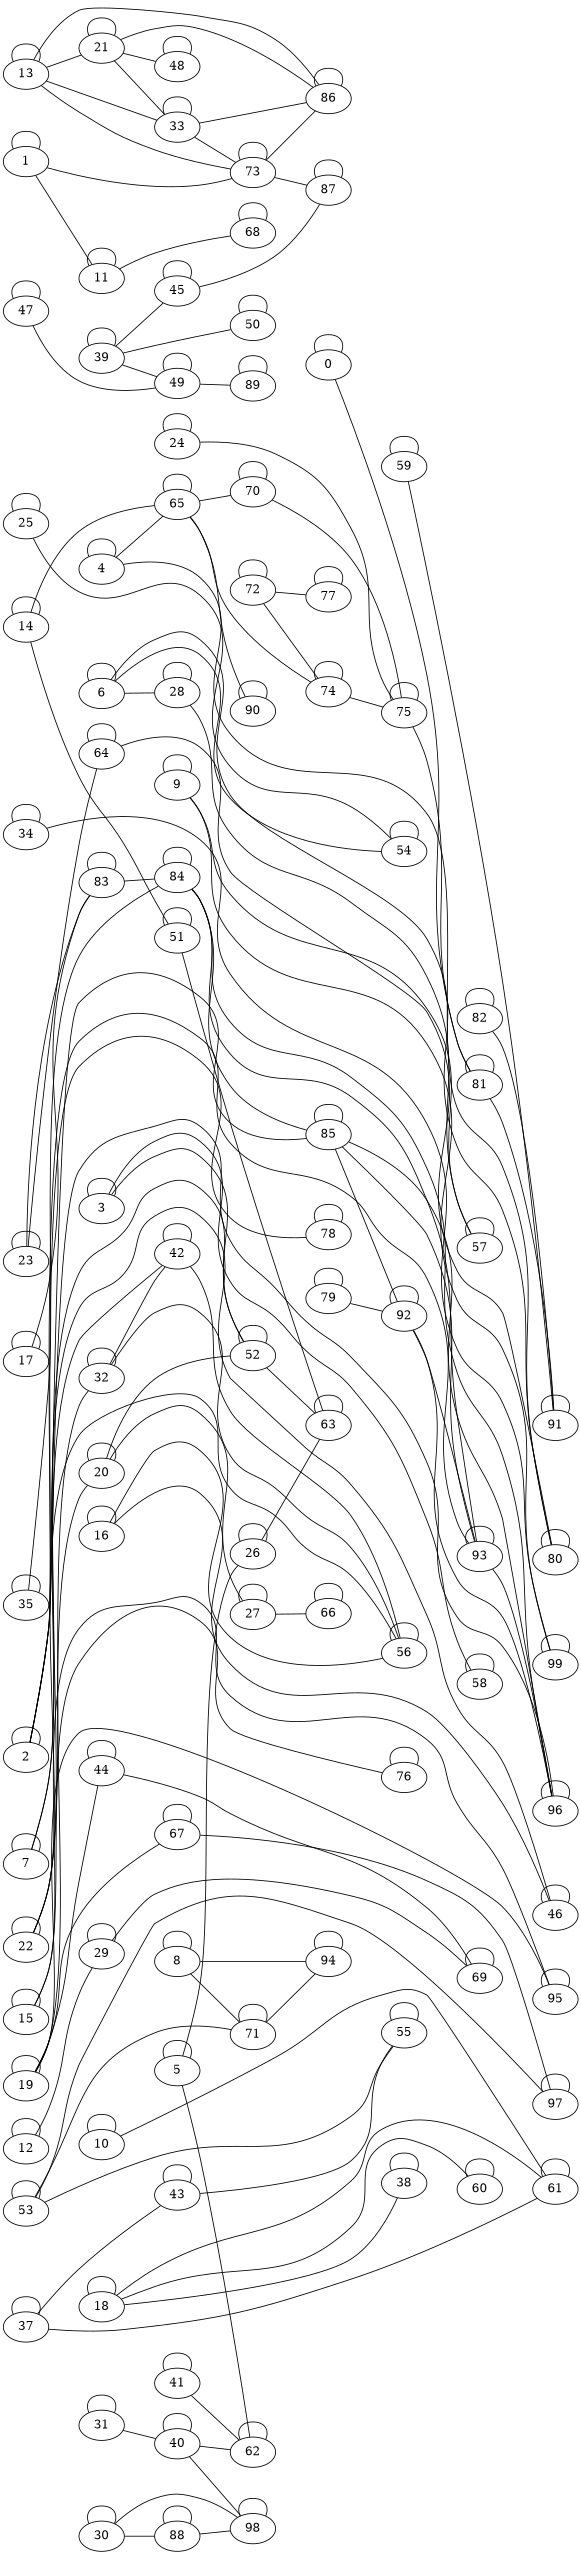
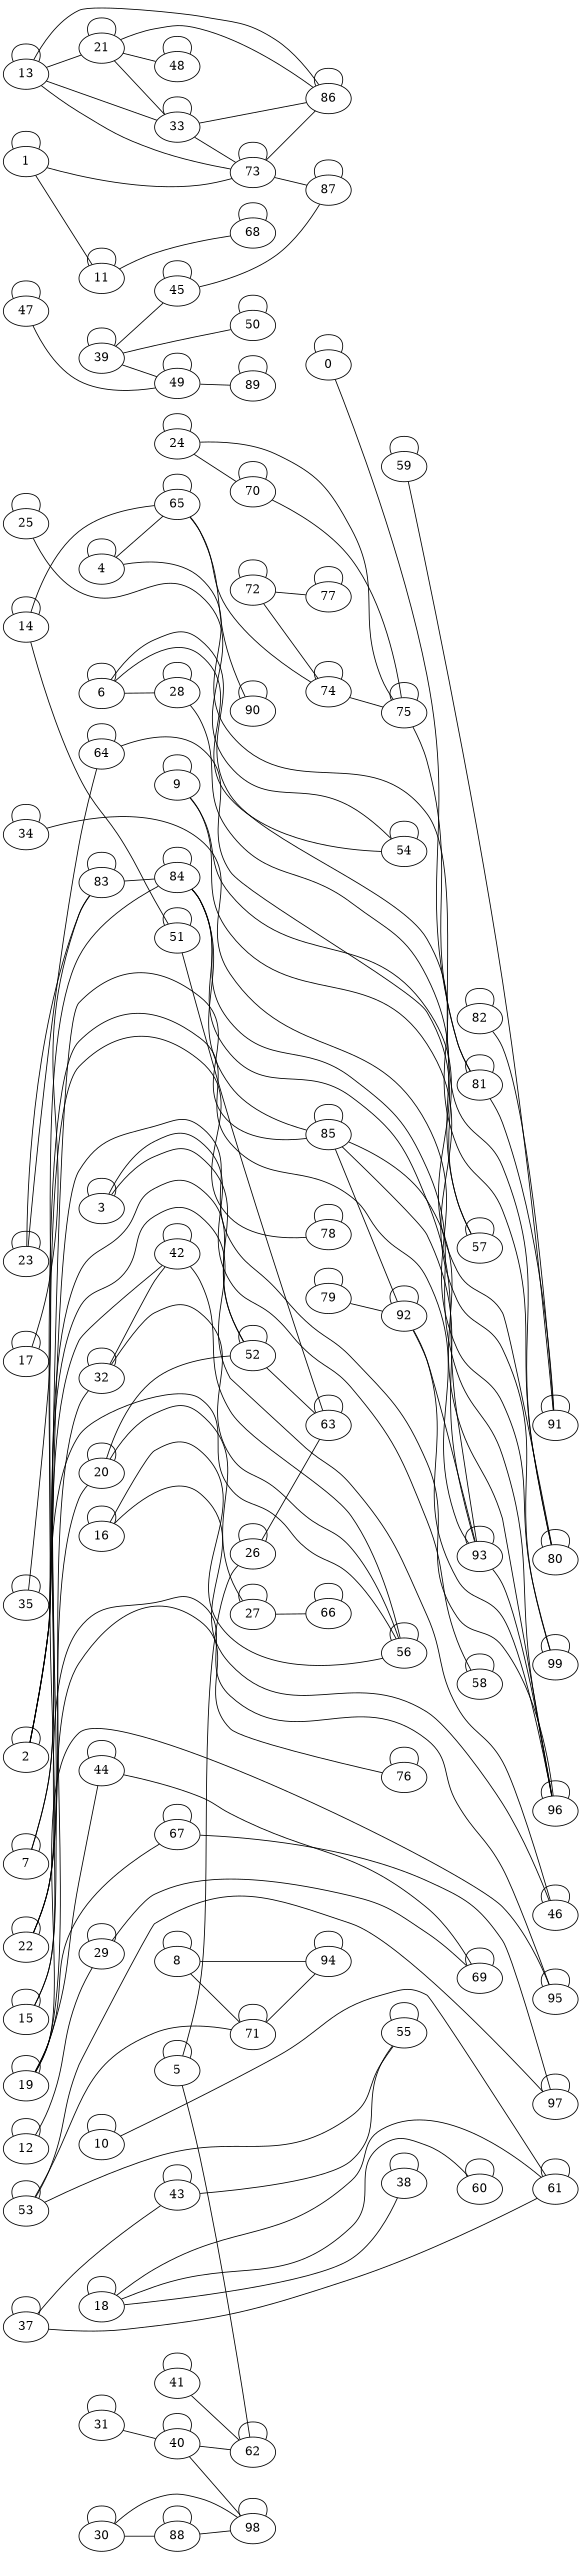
edge "70" -- "65": now "70" -- "24"
